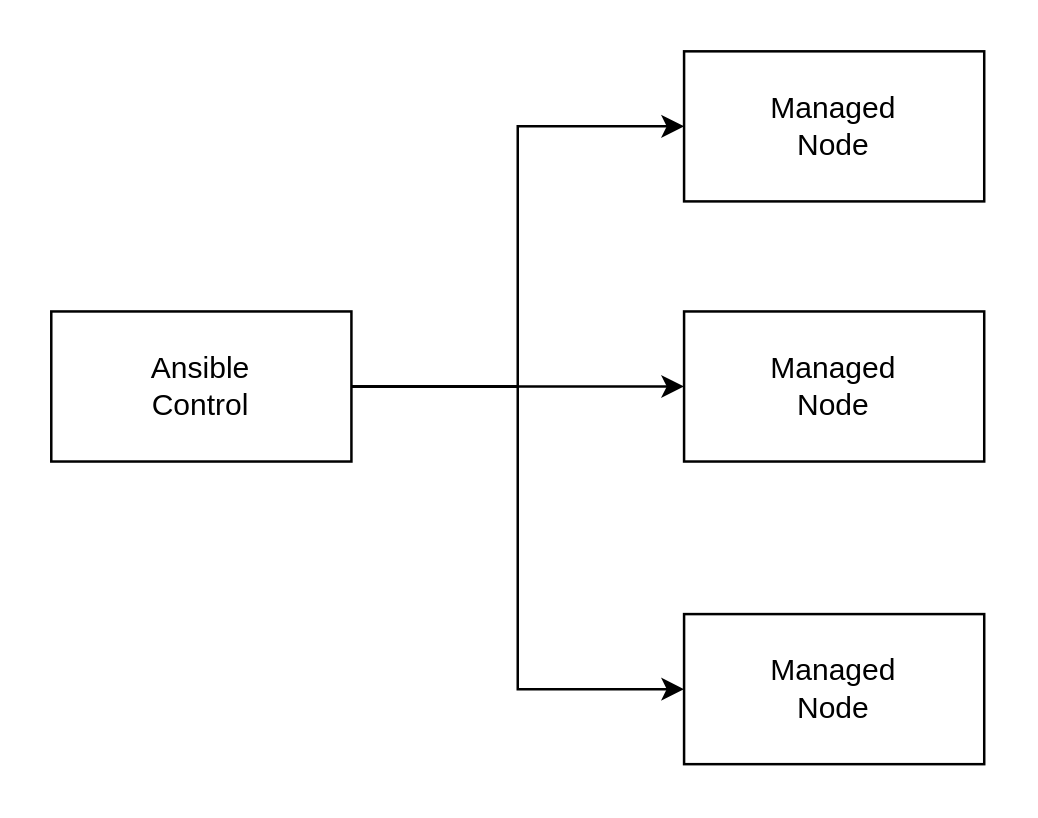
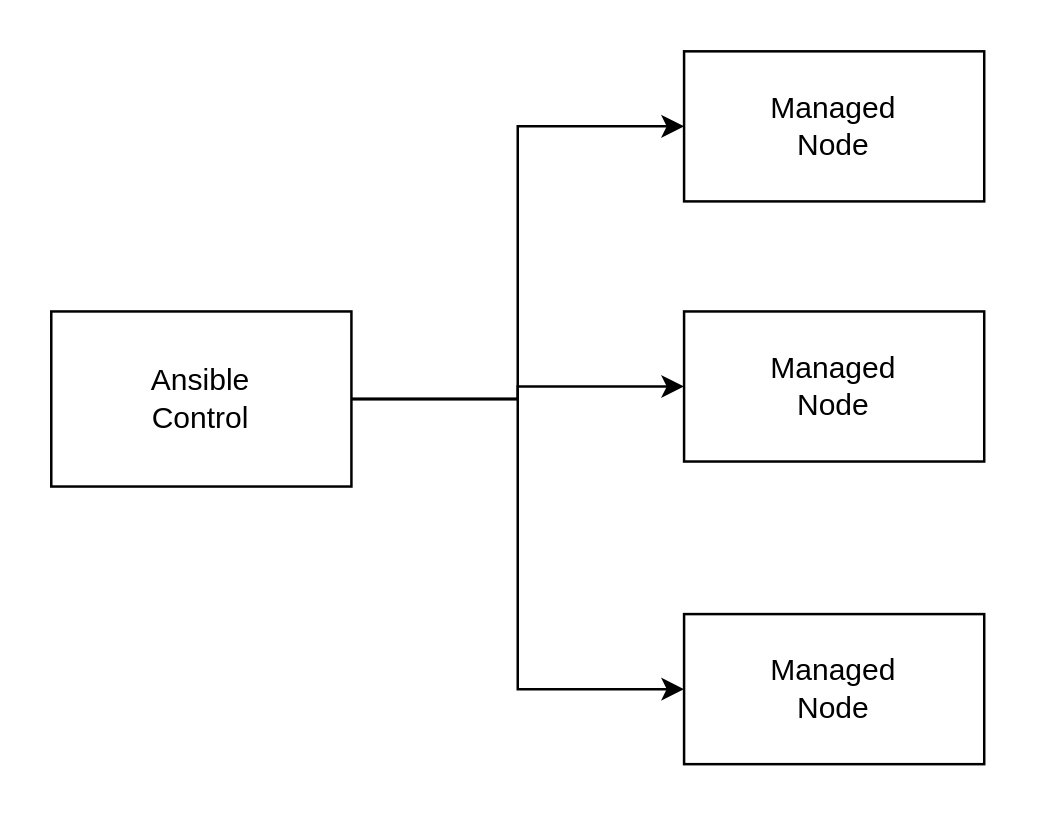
node "Ansible Control": size 300x150 -> 300x175
